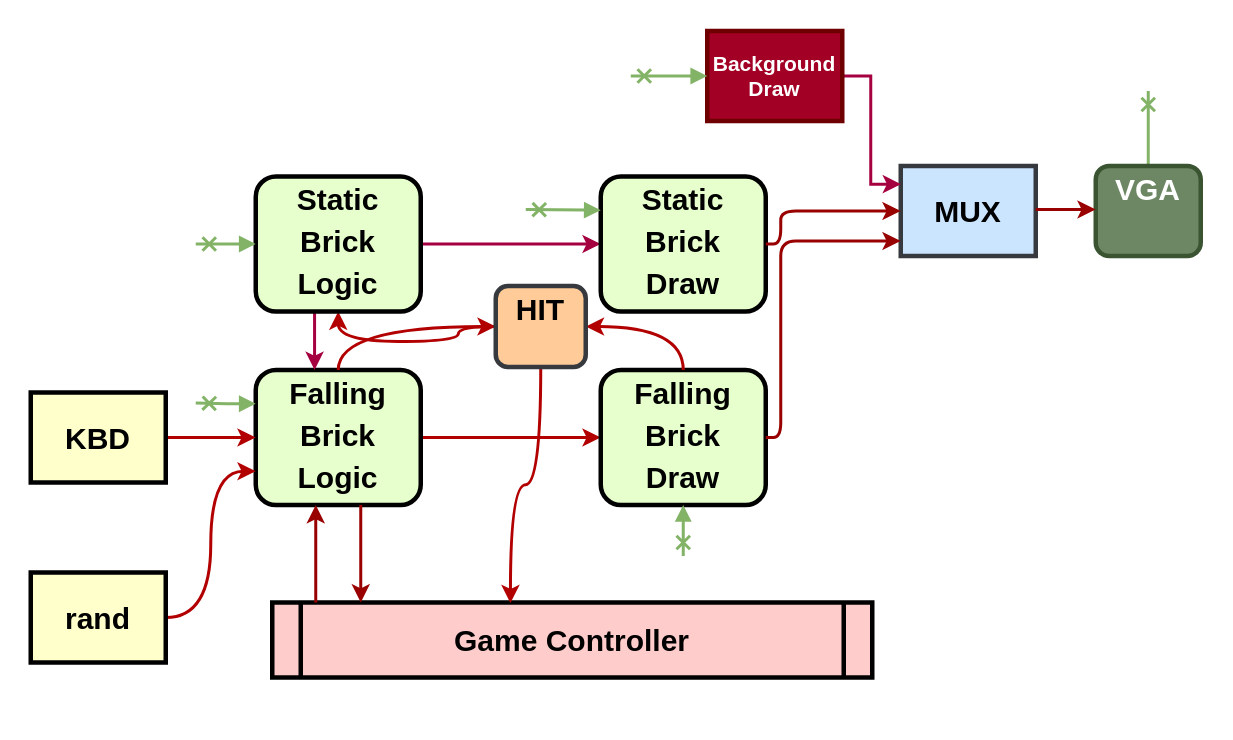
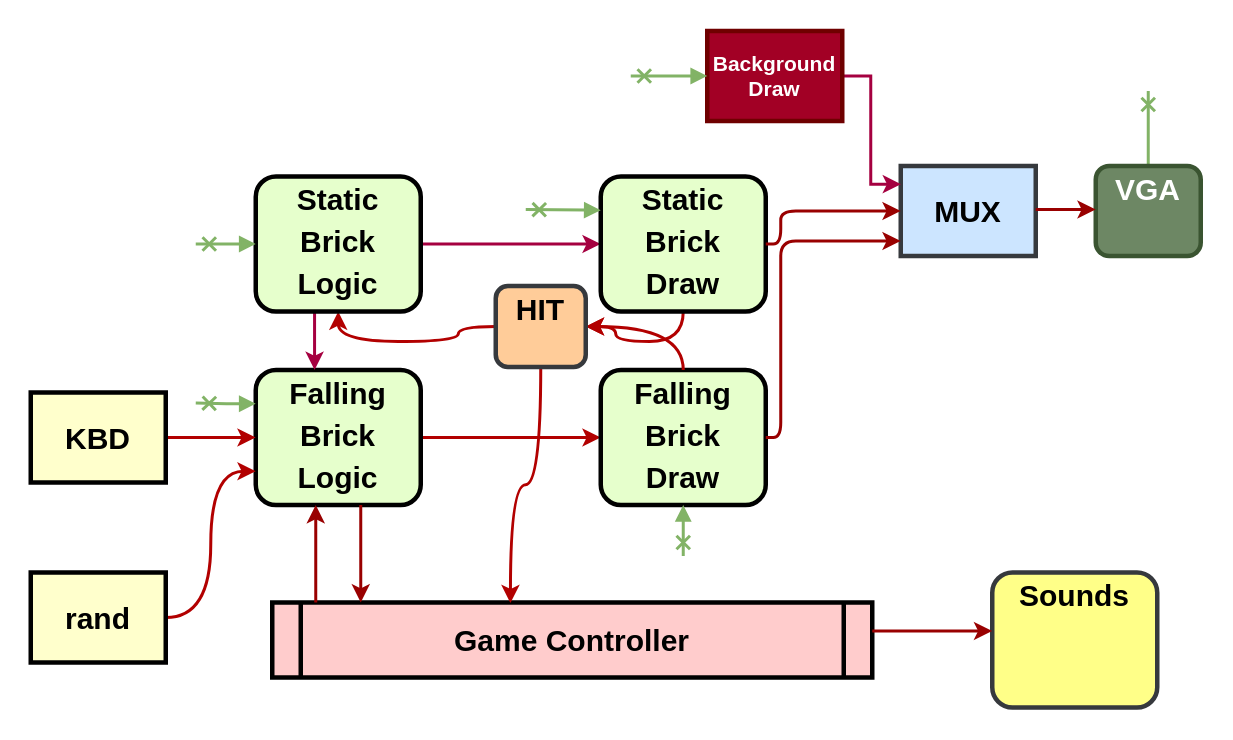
edge "Falling Brick Logic" -> "HIT": now "Static Brick Draw" -> "HIT"
edge "Game Controller" -> "Sounds": added
node "Sounds": added
